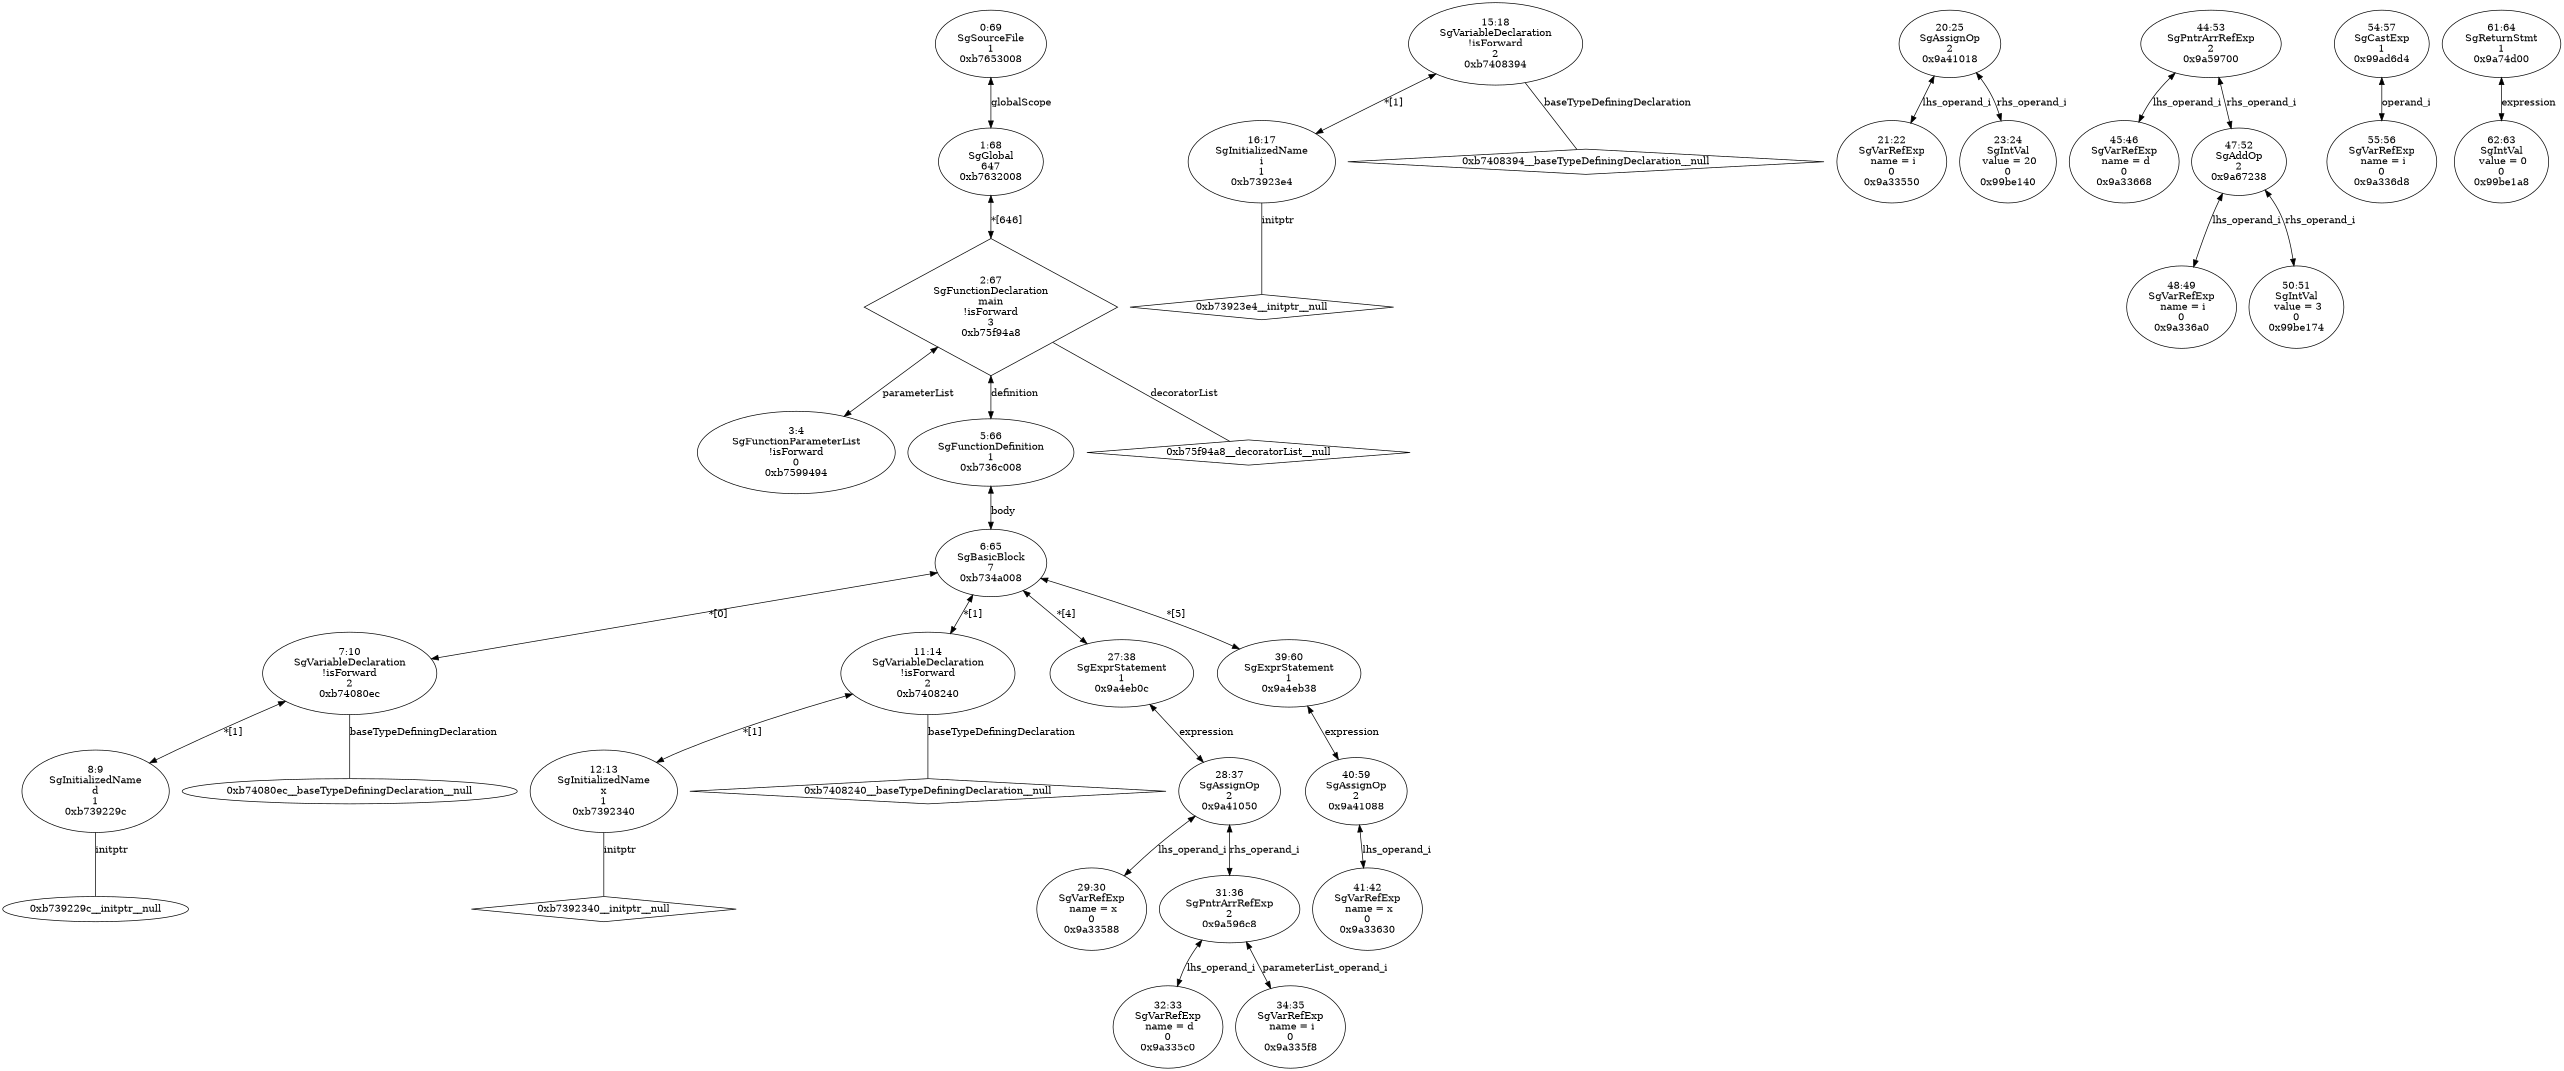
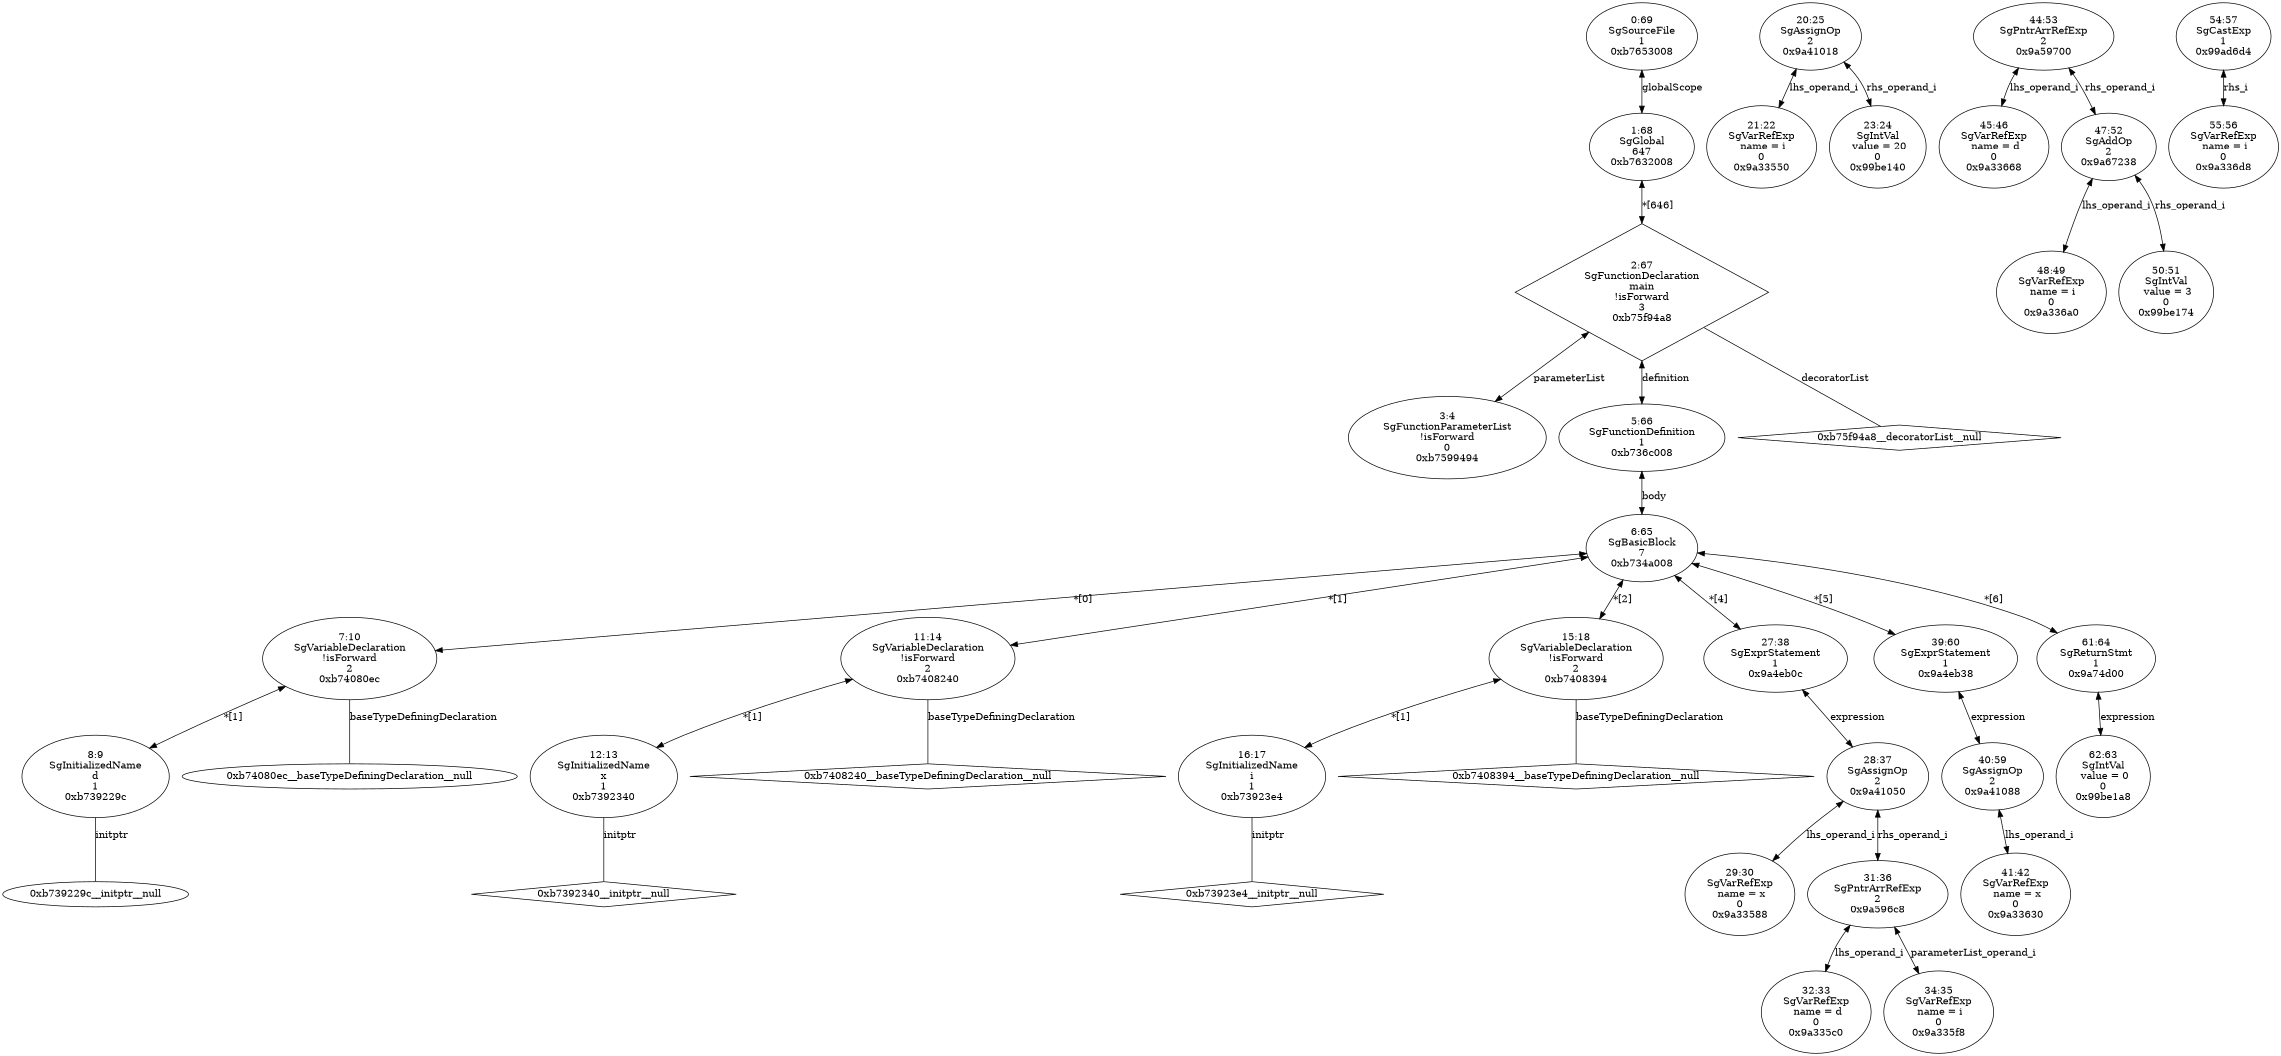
edge "54:57 SgCastExp 1 0x99ad6d4" -- "55:56 SgVarRefExp name = i 0 0x9a336d8": label "operand_i" -> "rhs_i"
edge "6:65 SgBasicBlock 7 0xb734a008" -- "61:64 SgReturnStmt 1 0x9a74d00": added, label "*[6]"
edge "6:65 SgBasicBlock 7 0xb734a008" -- "15:18 SgVariableDeclaration !isForward 2 0xb7408394": added, label "*[2]"
